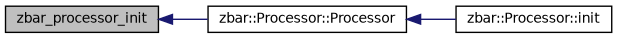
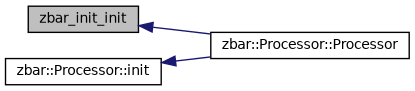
node "zbar_processor_init": label "zbar_processor_init" -> "zbar_init_init"
edge "zbar::Processor::init" -> "zbar::Processor::Processor": reversed
